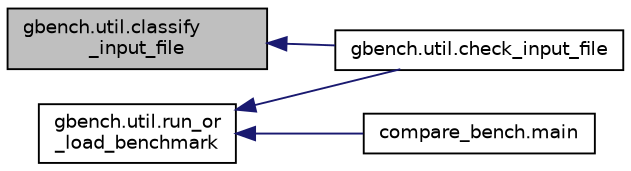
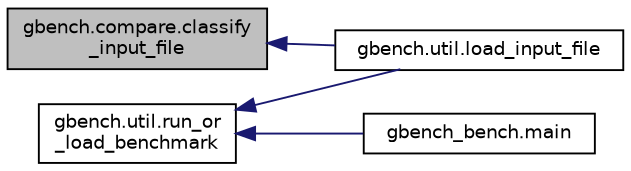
node "gbench.util.classify _input_file": label "gbench.util.classify _input_file" -> "gbench.compare.classify _input_file"
node "gbench.util.check_input_file": label "gbench.util.check_input_file" -> "gbench.util.load_input_file"
node "compare_bench.main": label "compare_bench.main" -> "gbench_bench.main"
